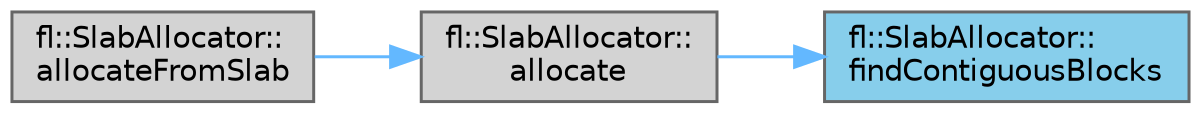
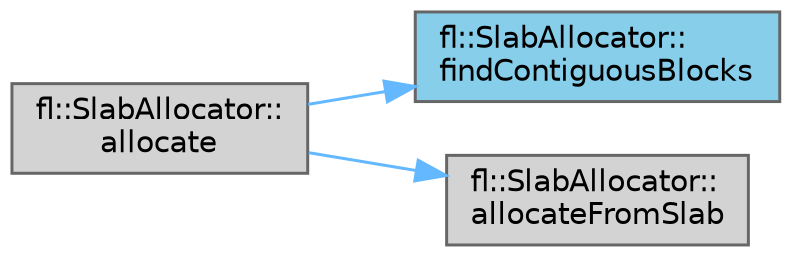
edge "fl::SlabAllocator:: allocateFromSlab" -> "fl::SlabAllocator:: allocate": reversed
